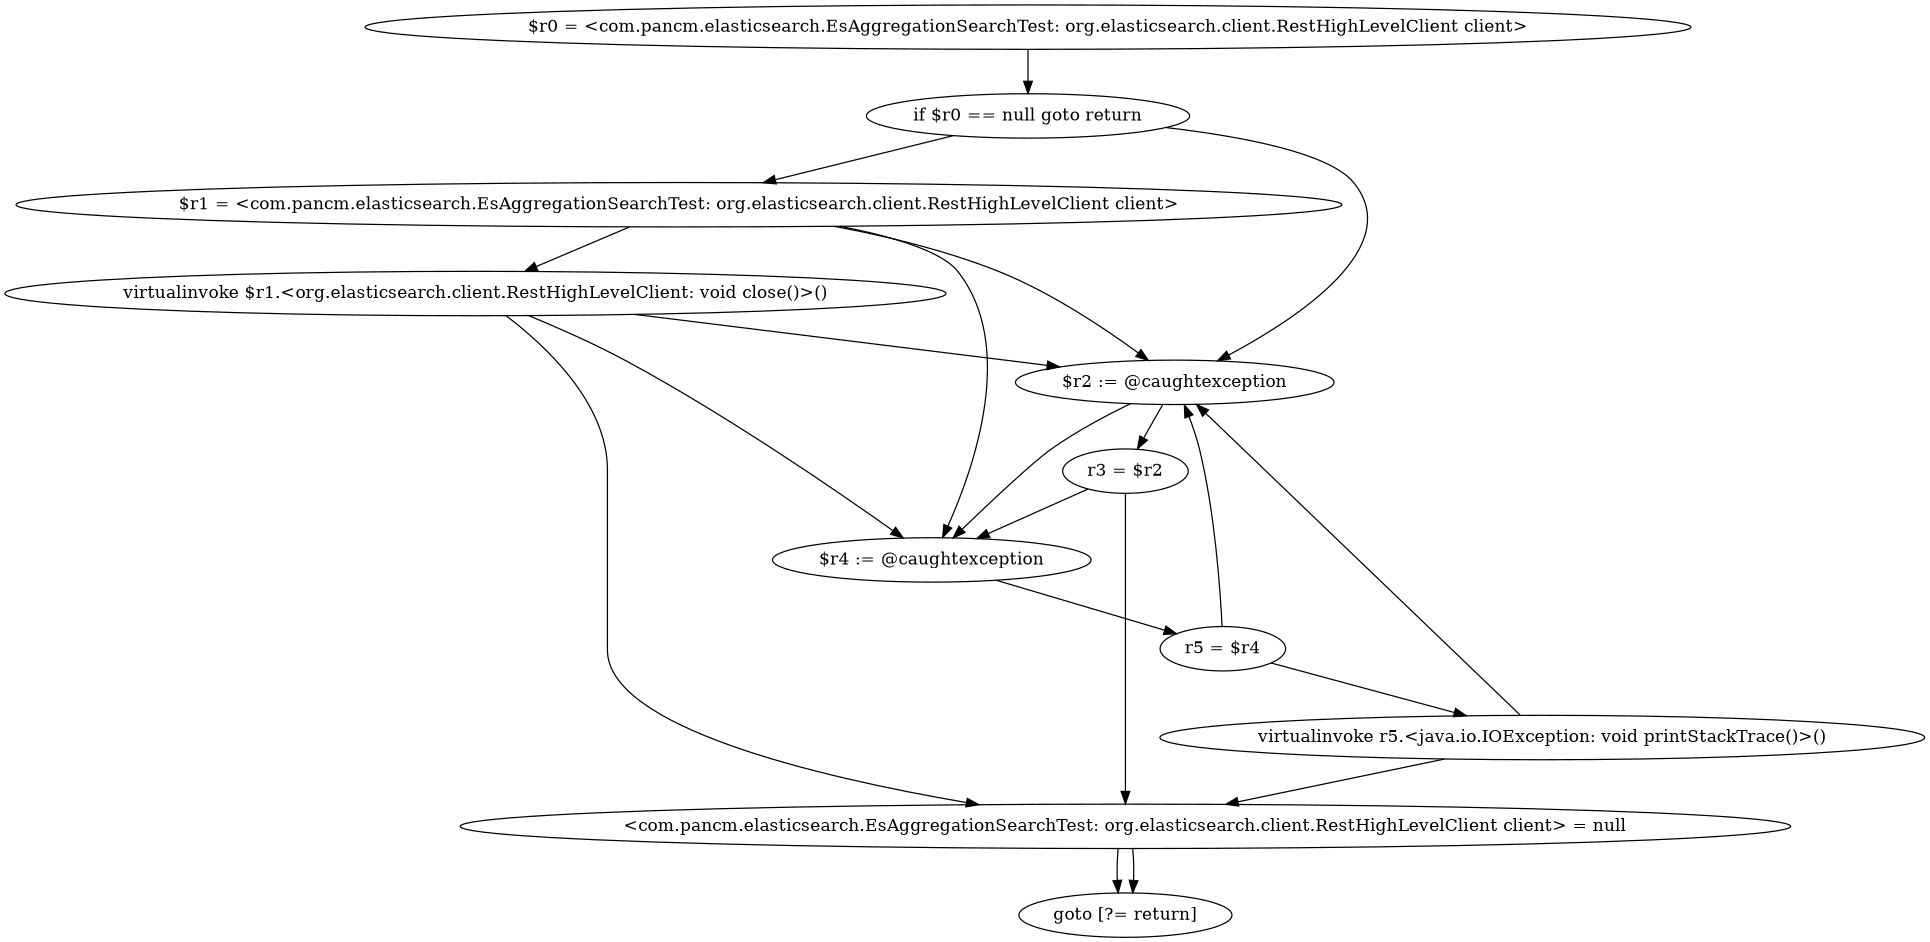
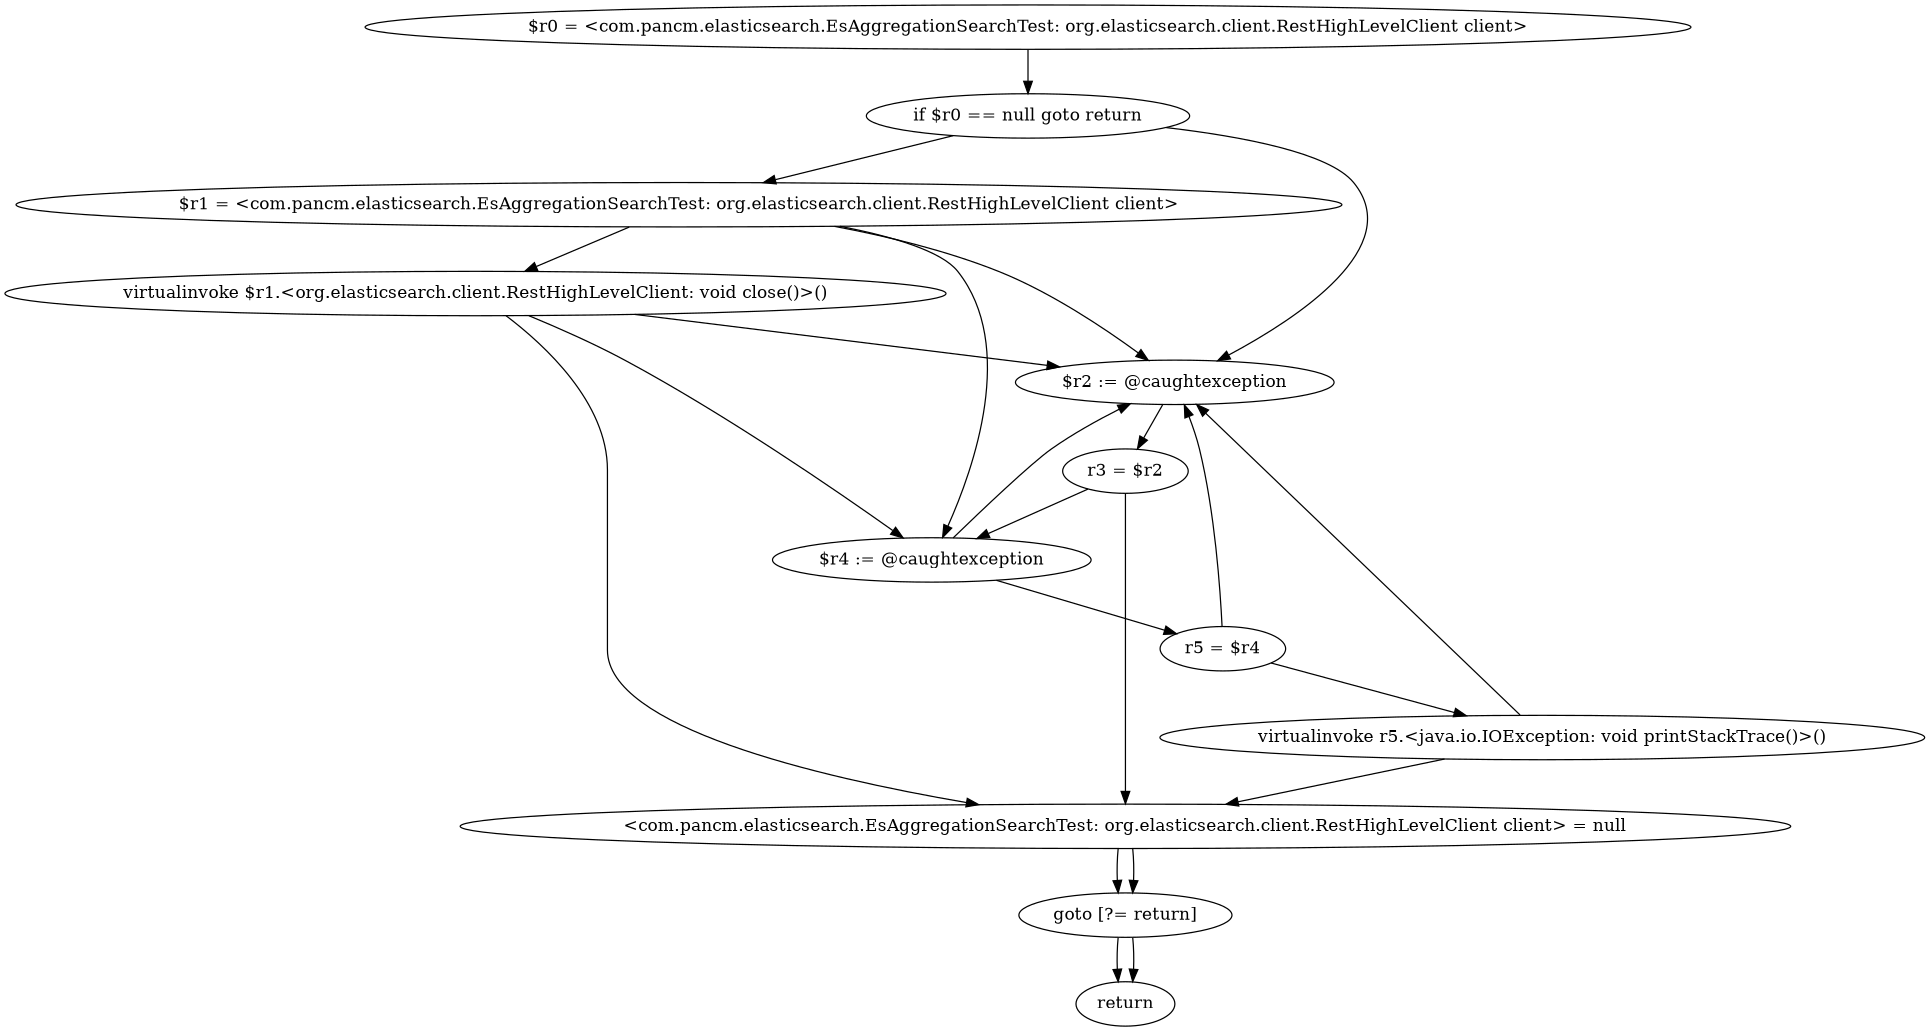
edge "$r2 := @caughtexception" -> "$r4 := @caughtexception": reversed
node "return": added
